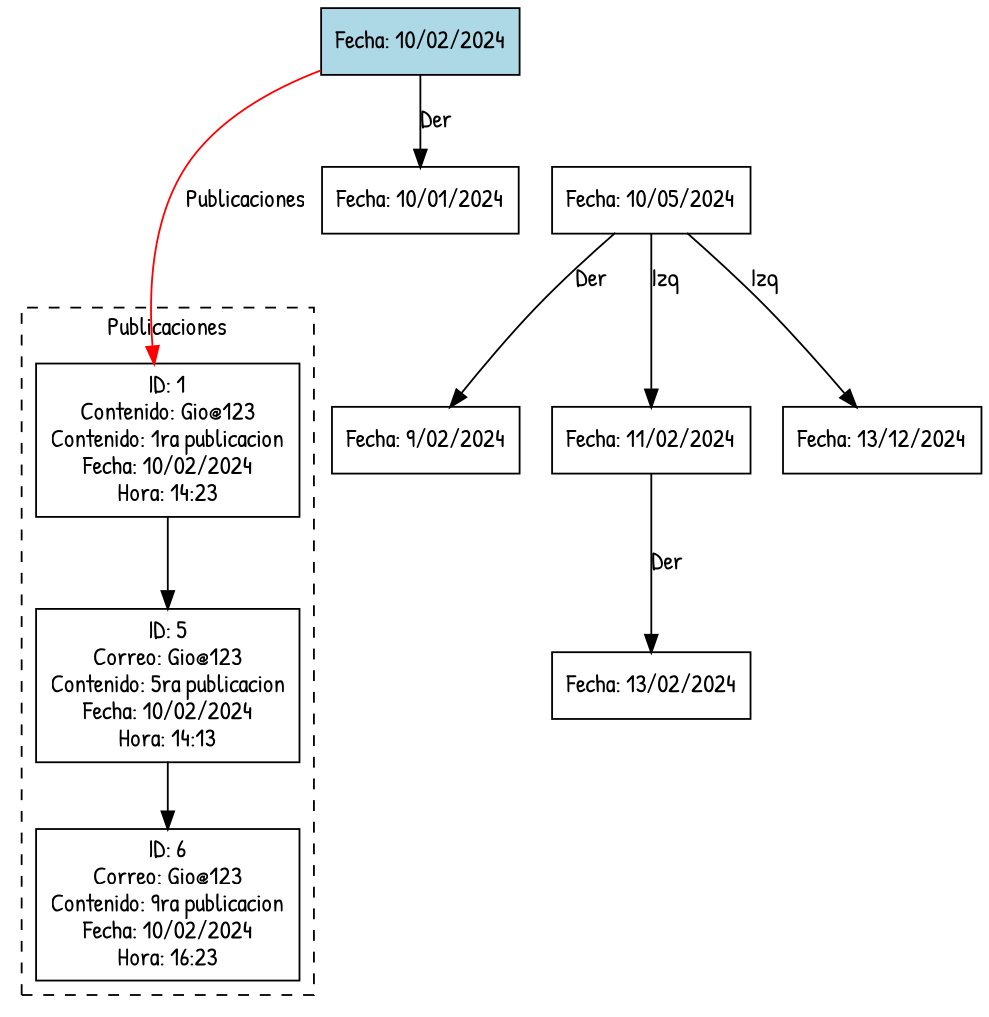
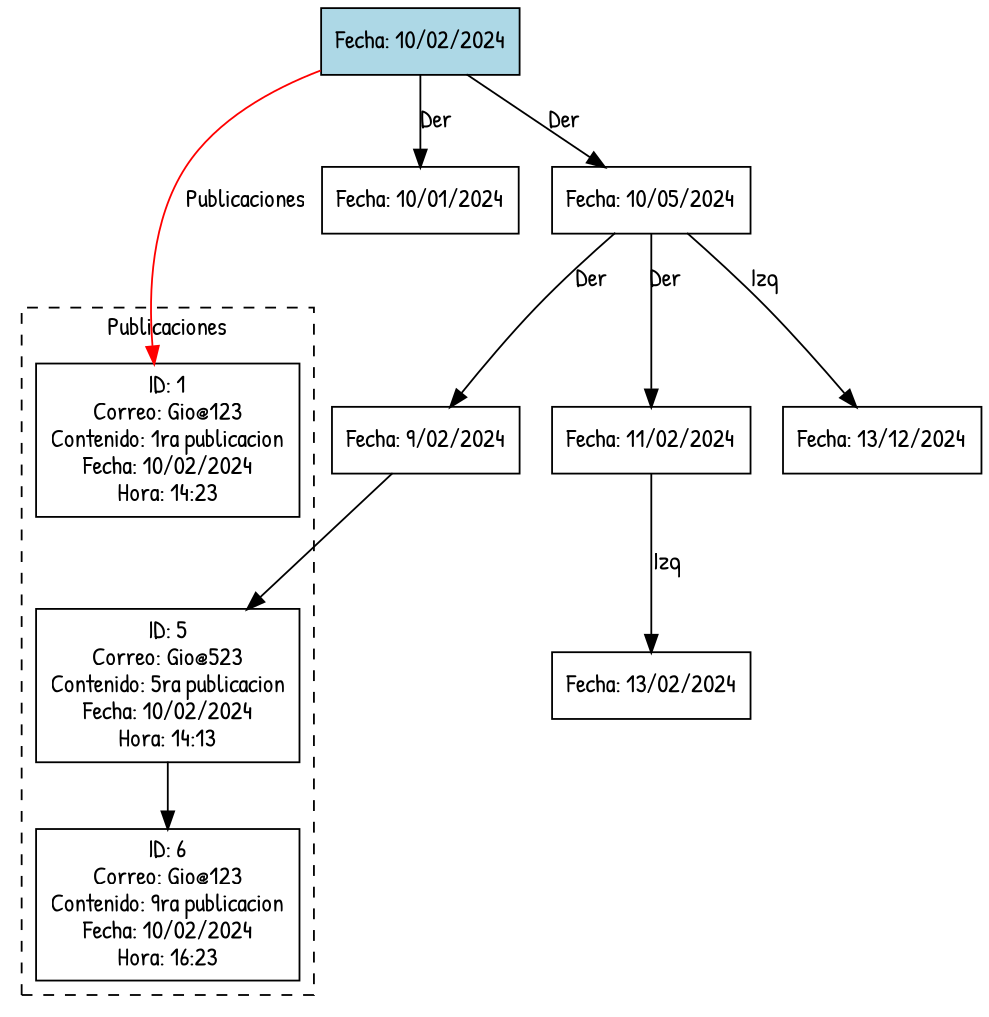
edge "Fecha: 10/02/2024" -> "Fecha: 10/05/2024": added, label "Der"
edge "Fecha: 10/05/2024" -> "Fecha: 11/02/2024": label "Izq" -> "Der"
node "ID: 1": text "Contenido: Gio@123" -> "Correo: Gio@123"
edge "ID: 1" -> "ID: 5": now "Fecha: 9/02/2024" -> "ID: 5"
edge "Fecha: 11/02/2024" -> "Fecha: 13/02/2024": label "Der" -> "Izq"
node "ID: 5": text "Correo: Gio@123" -> "Correo: Gio@523"
